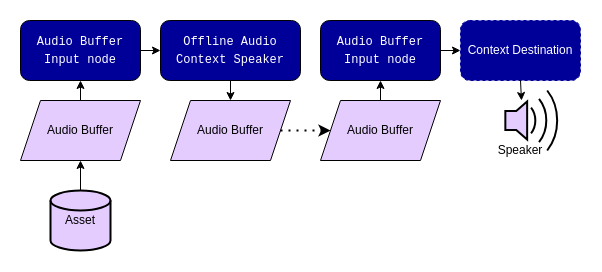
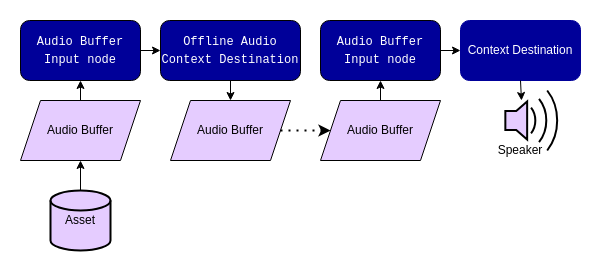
node "Offline Audio Context Speaker": label "Offline Audio Context Speaker" -> "Offline Audio Context Destination"
node "Context Destination": style dashed -> solid
